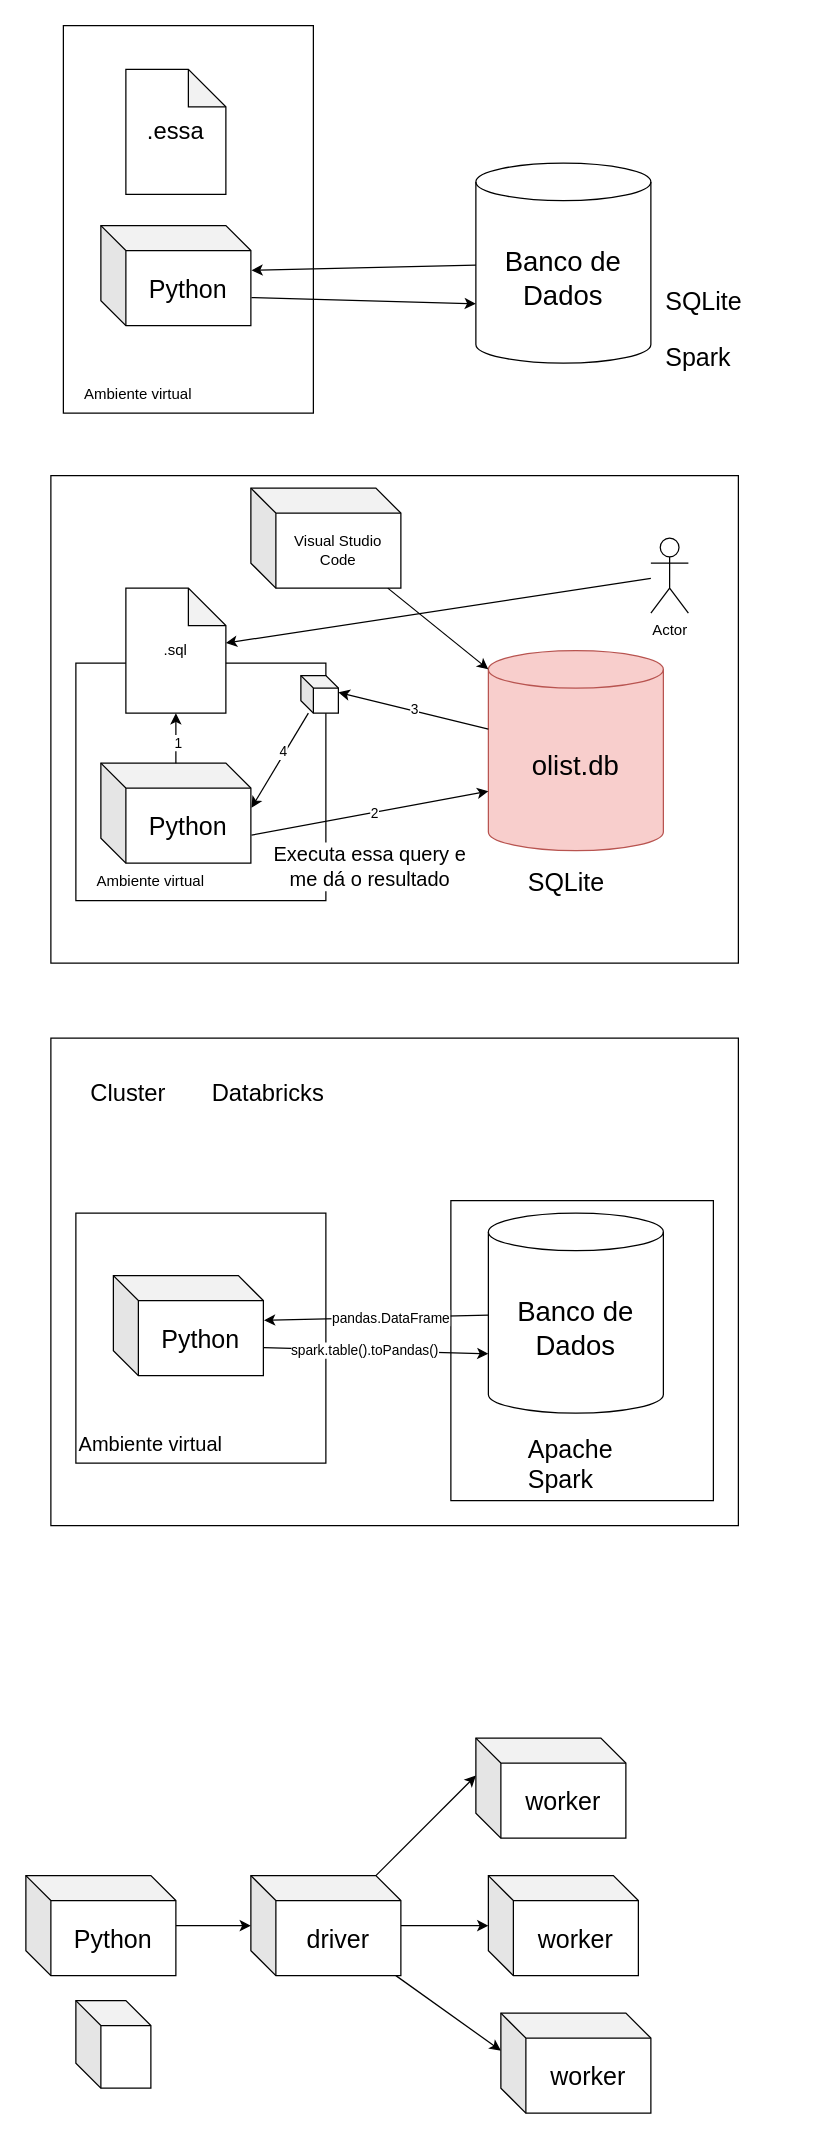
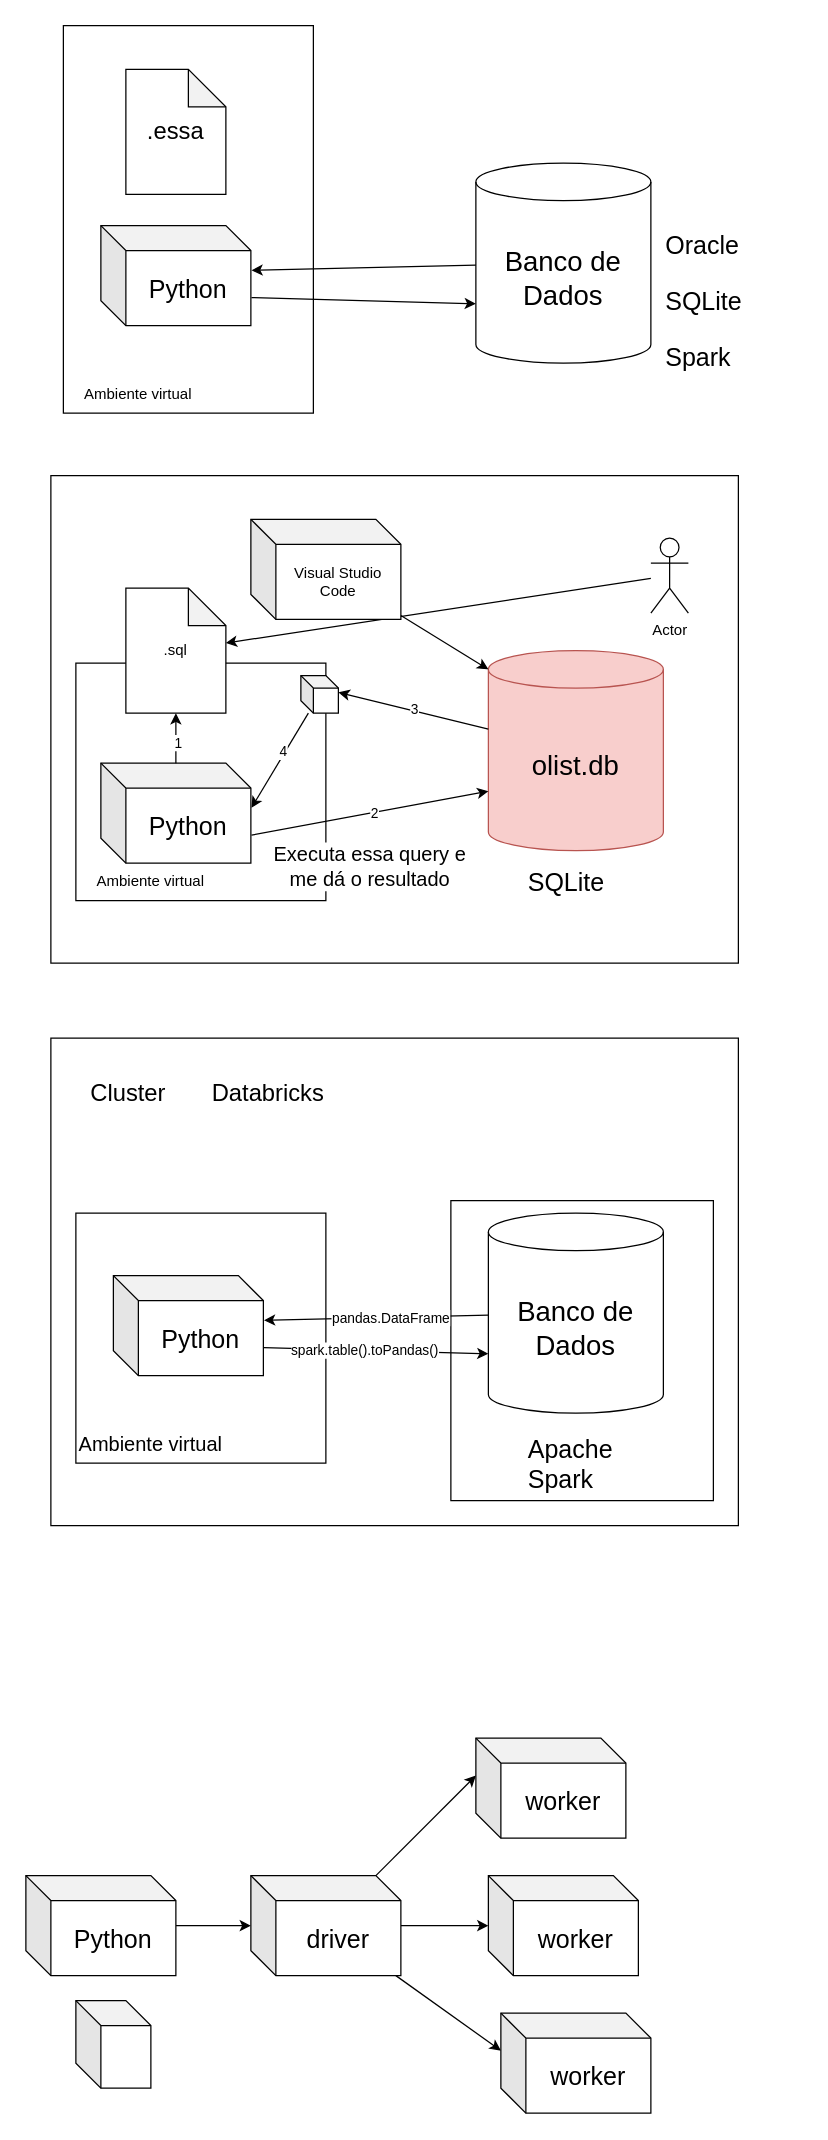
node "Oracle": added
node "Visual Studio Code": moved (326, 538) -> (326, 569)
